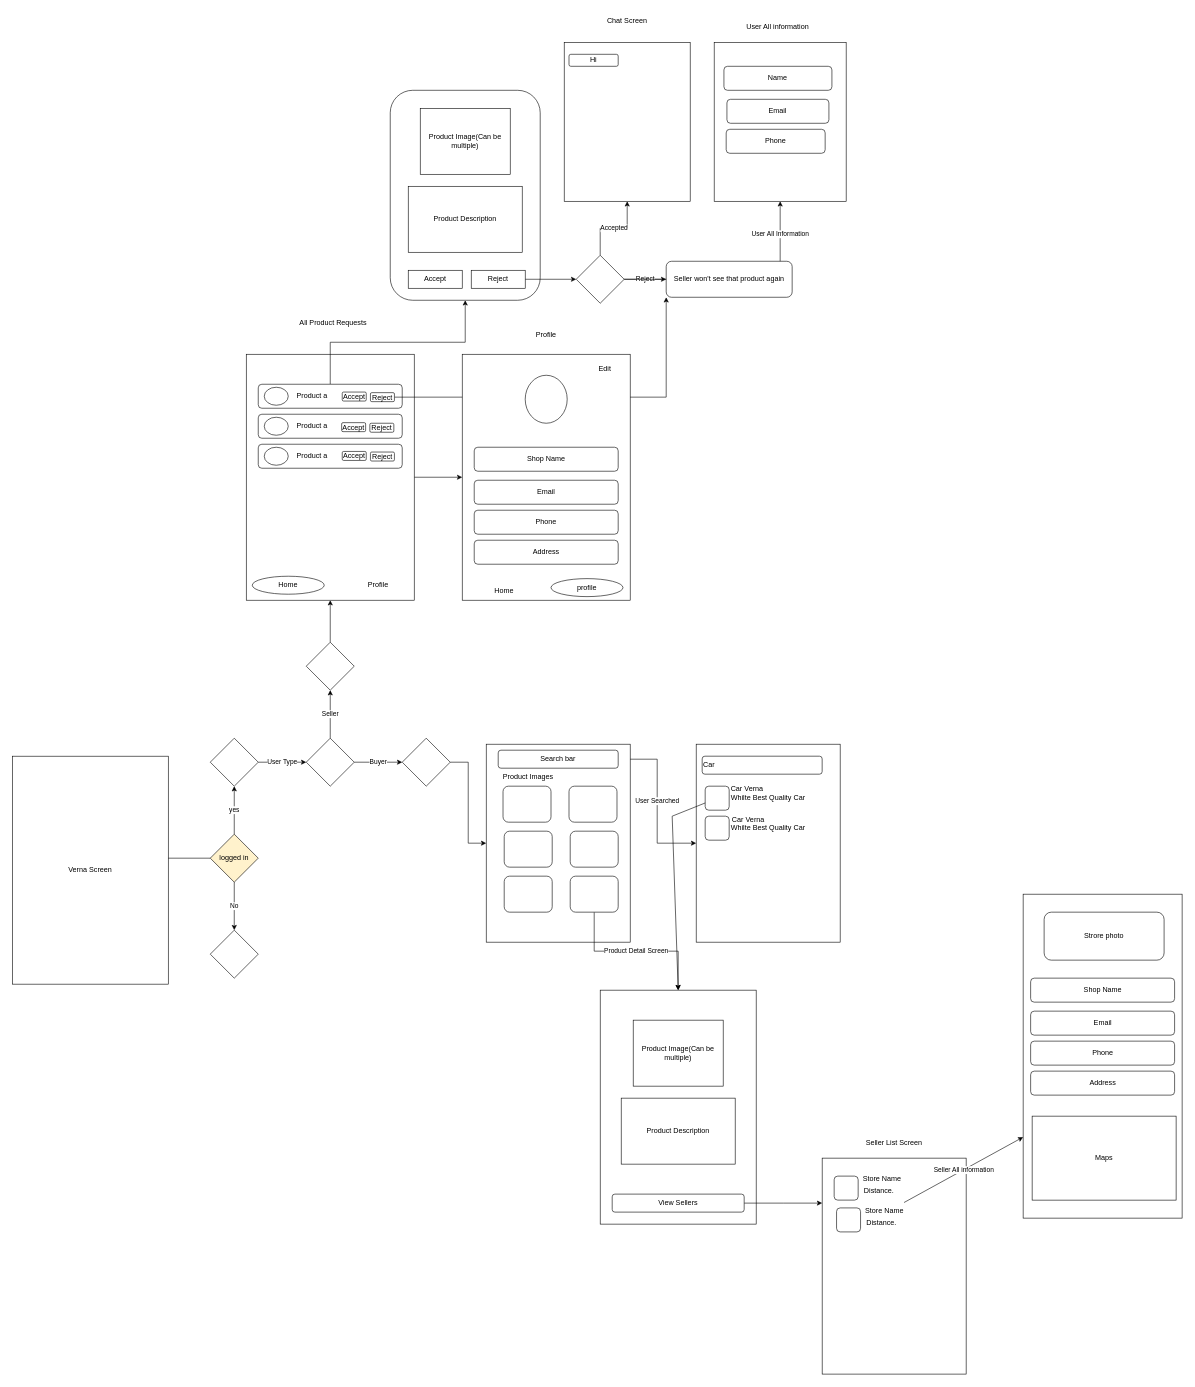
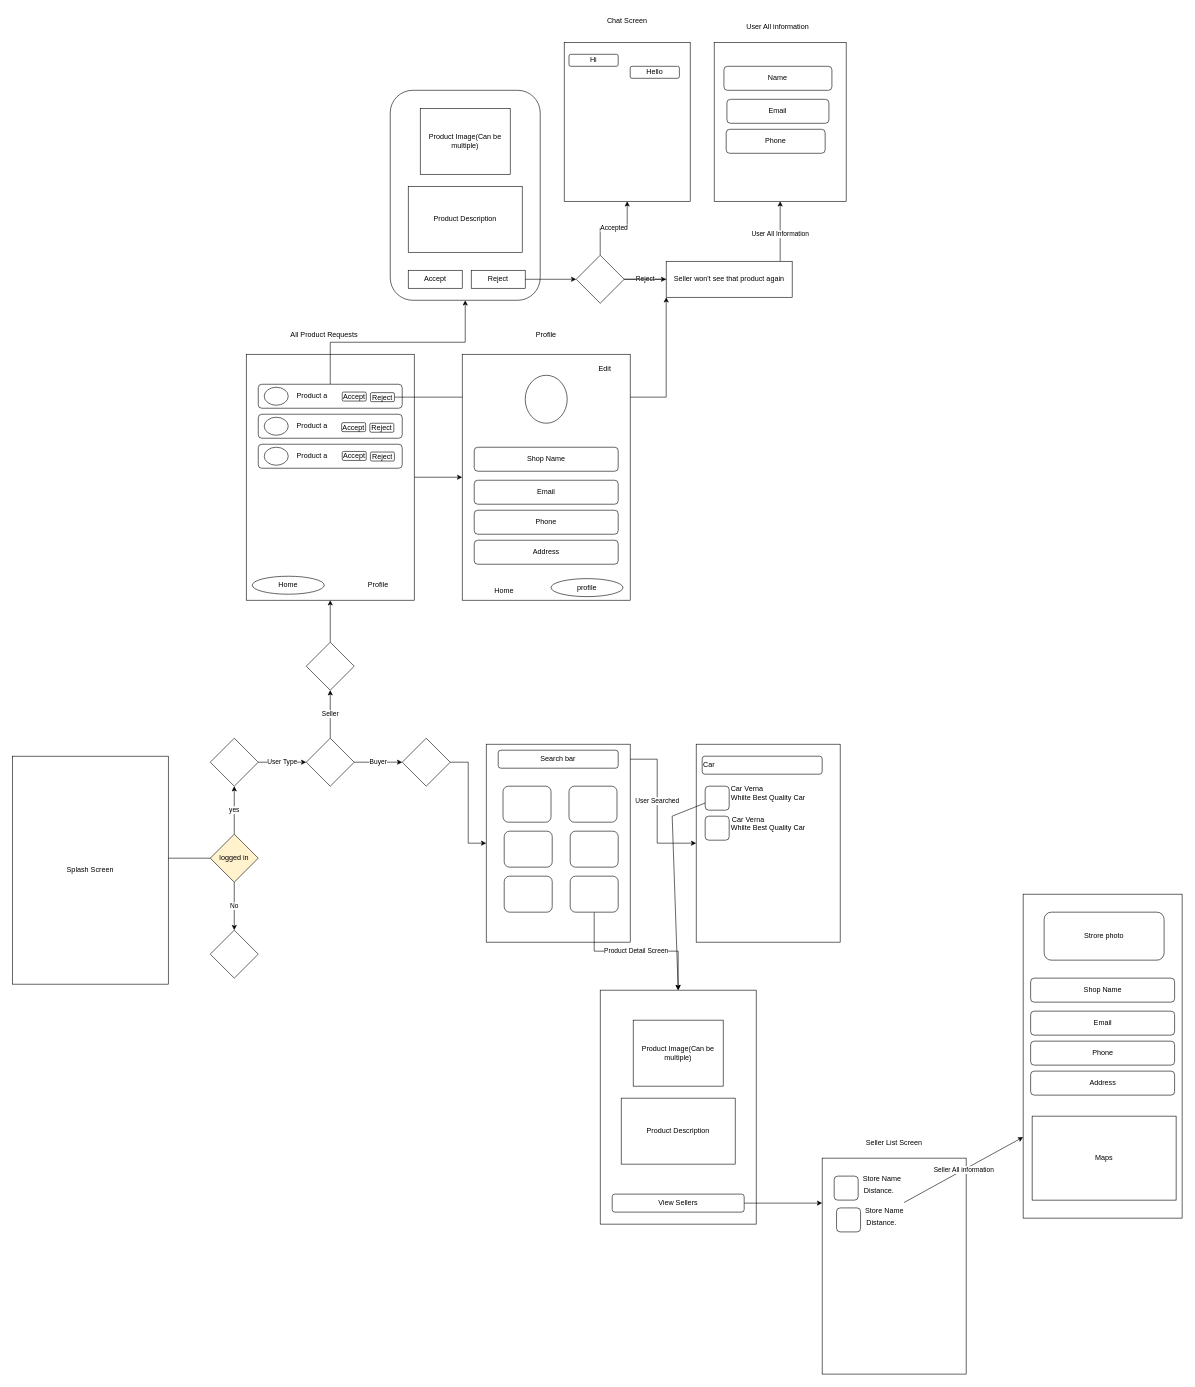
node "Hello": added
node "Seller won't see that product again": shape rounded rectangle -> rectangle
node "All Product Requests": moved (333, 323) -> (324, 335)
node "Product Images": removed
node "Verna Screen": label "Verna Screen" -> "Splash Screen"
